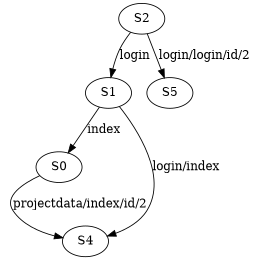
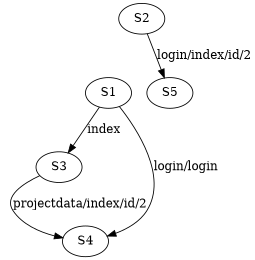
edge "S2" -> "S1": removed, label "login"
edge "S2" -> "S5": label "login/login/id/2" -> "login/index/id/2"
node "S0": label "S0" -> "S3"
edge "S1" -> "S4": label "login/index" -> "login/login"
